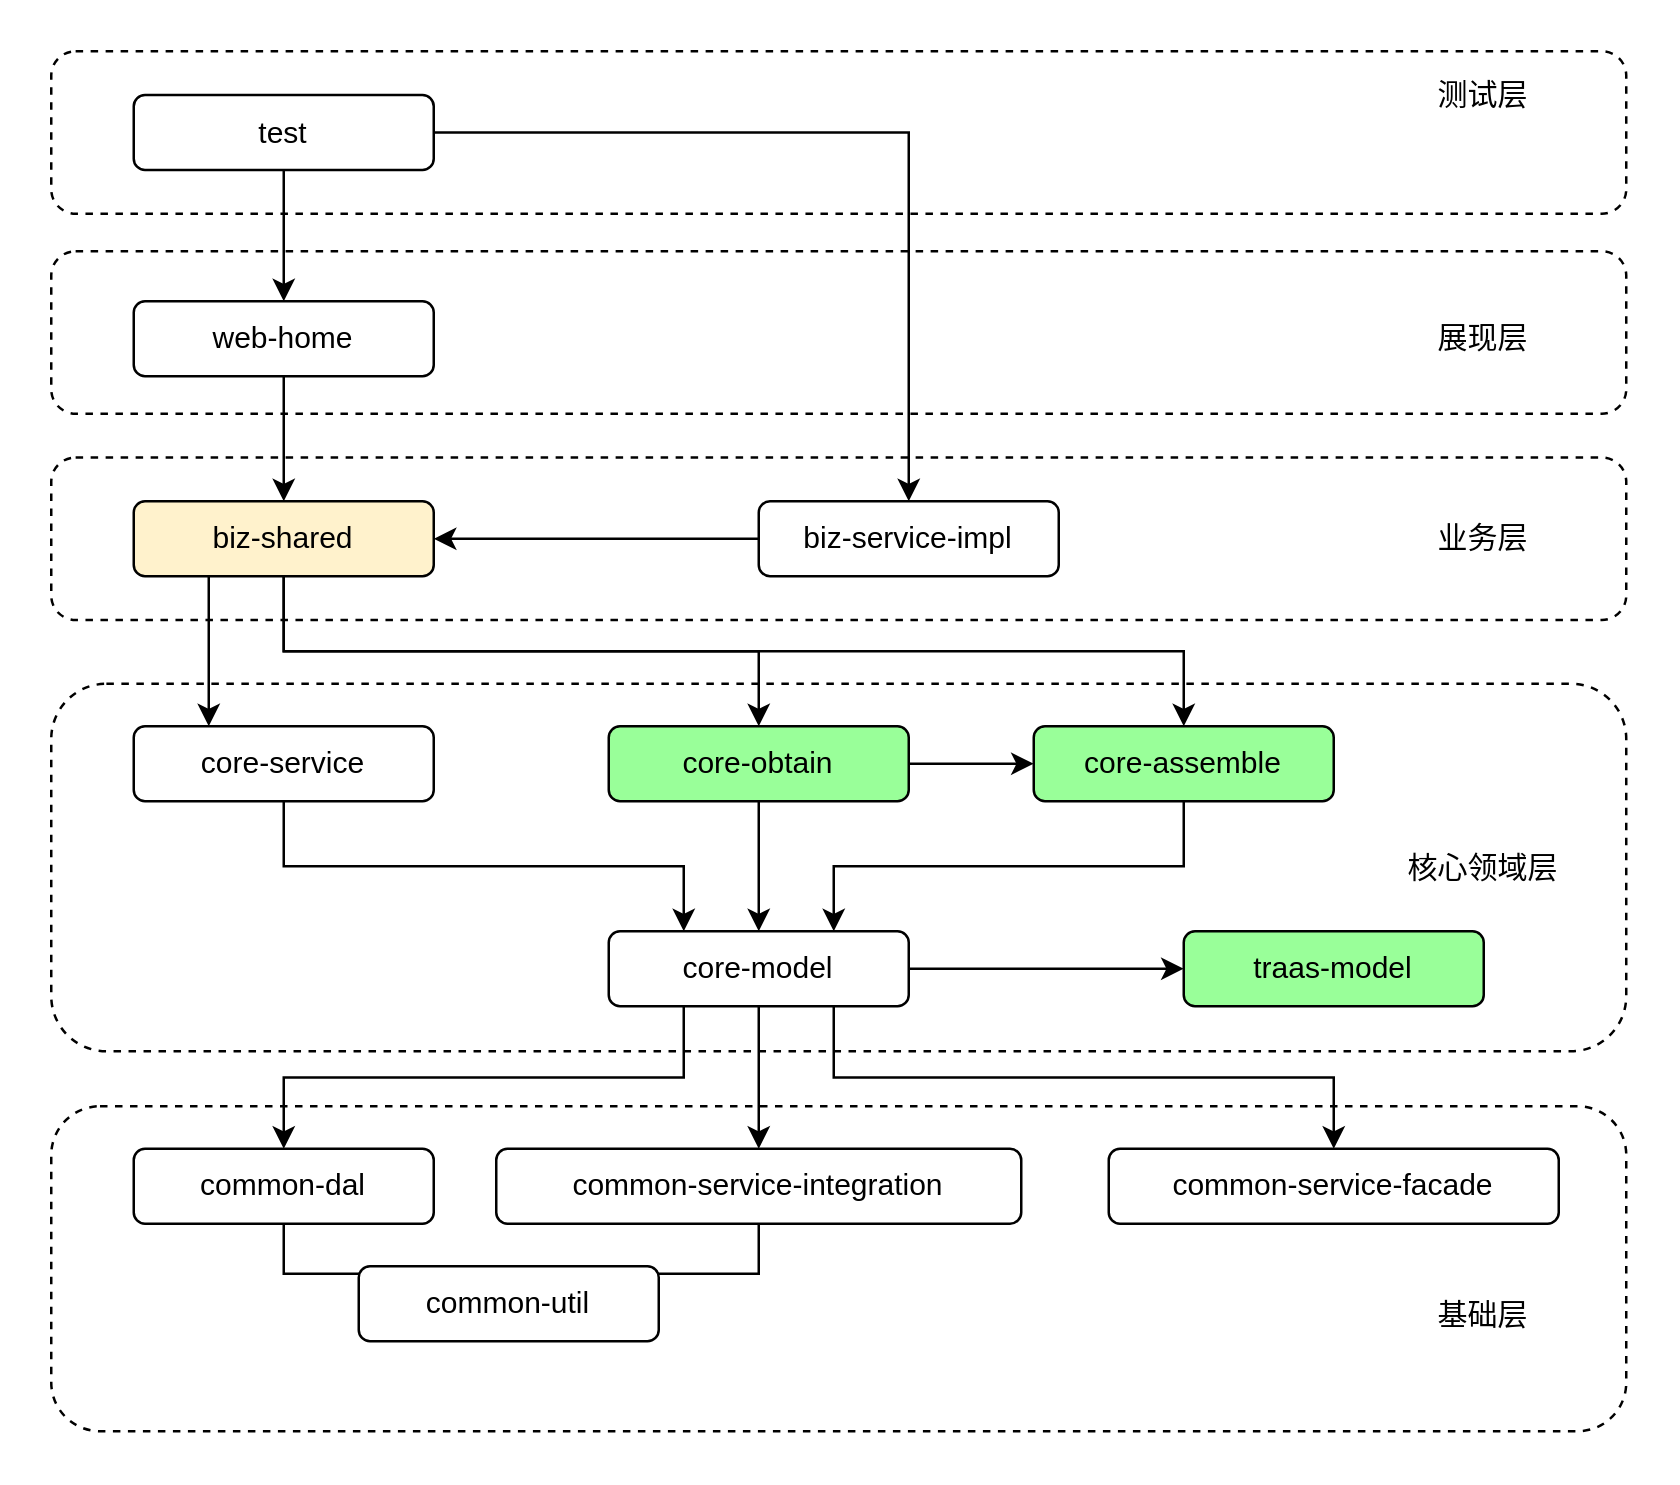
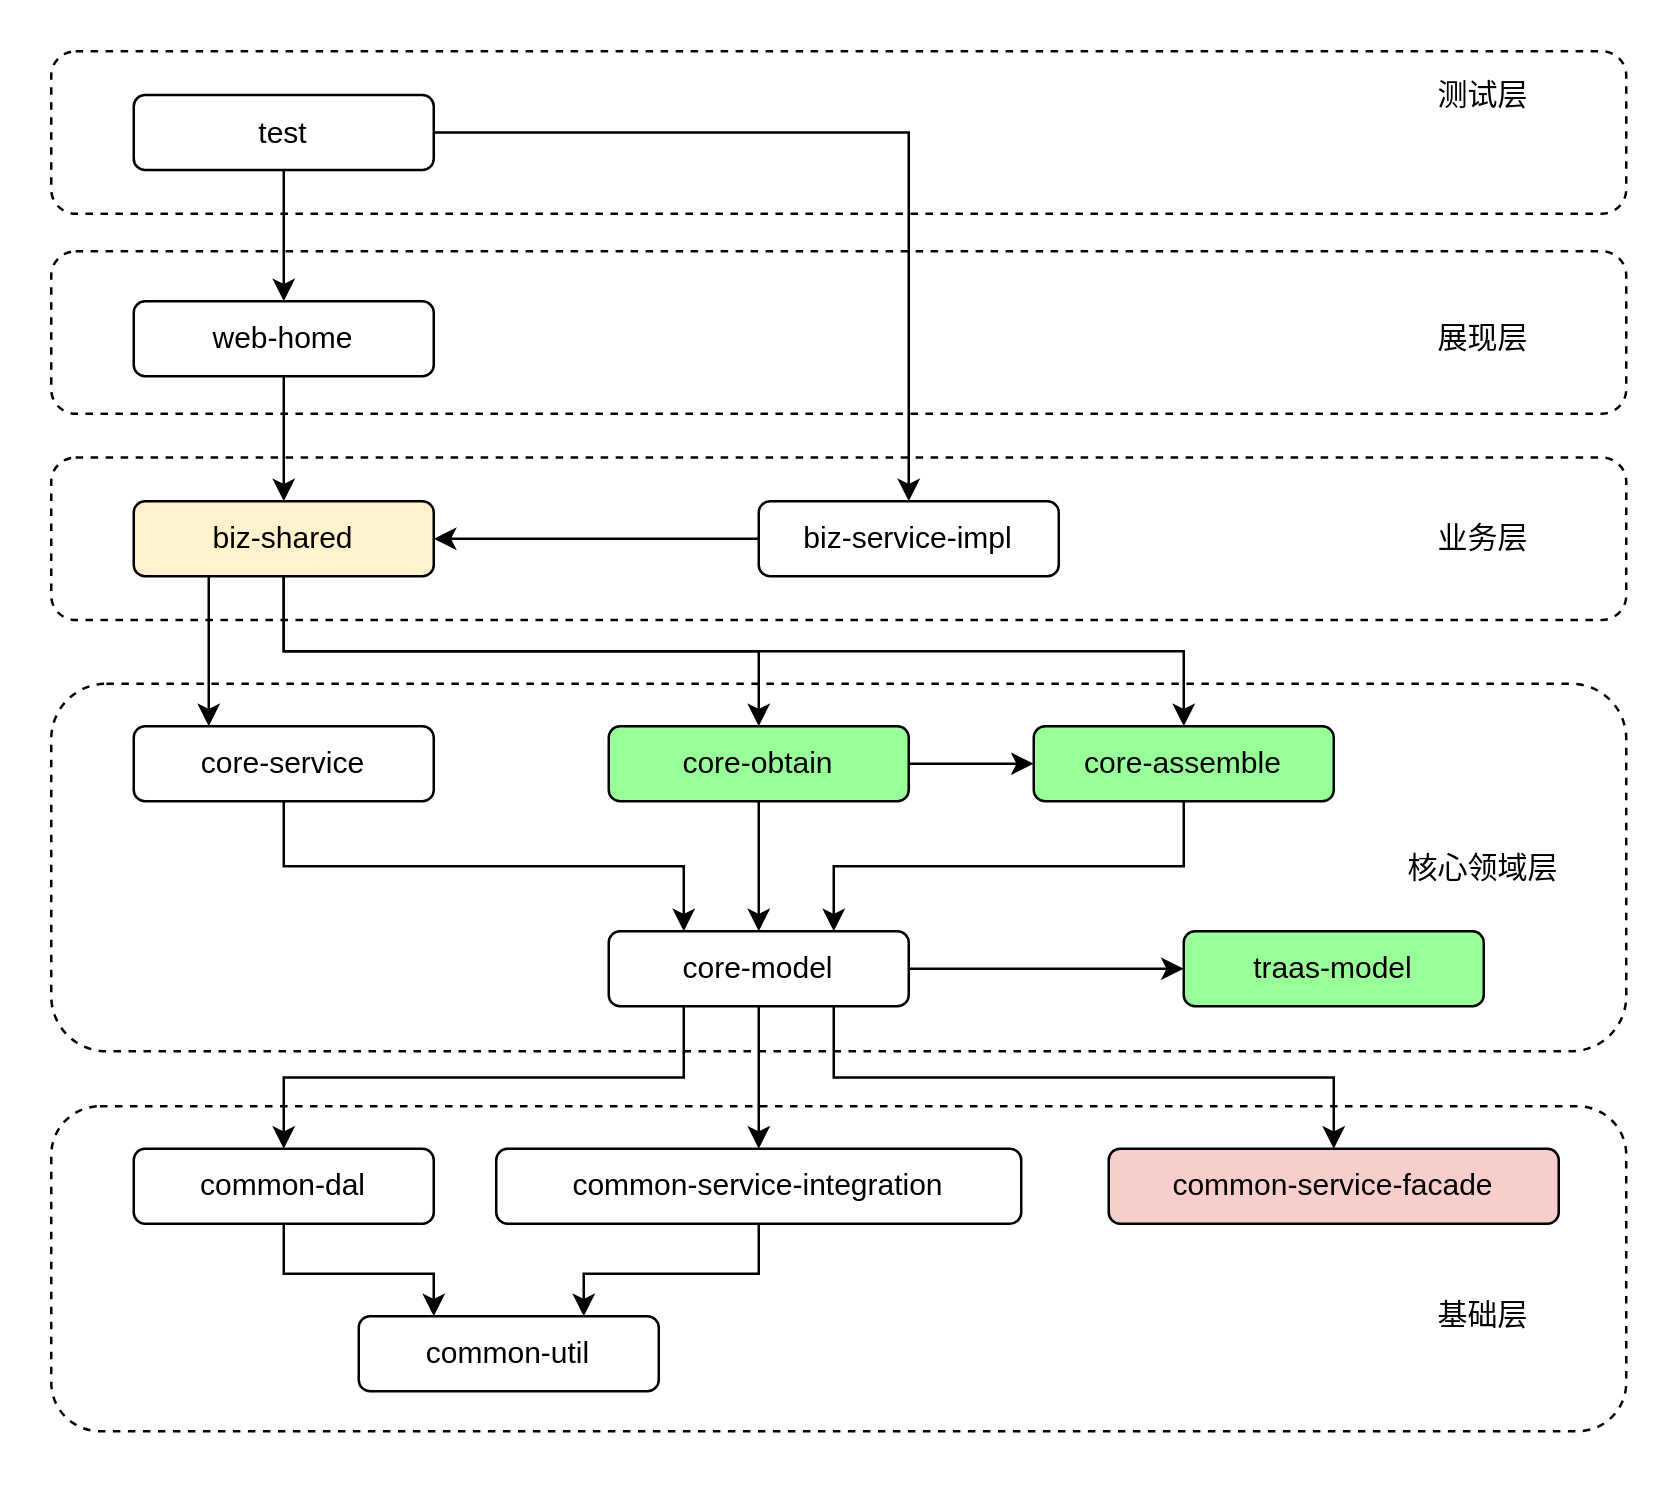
node "common-service-facade": fillcolor #ffffff -> #f8cecc
node "common-util": moved (509, 1304) -> (509, 1354)
